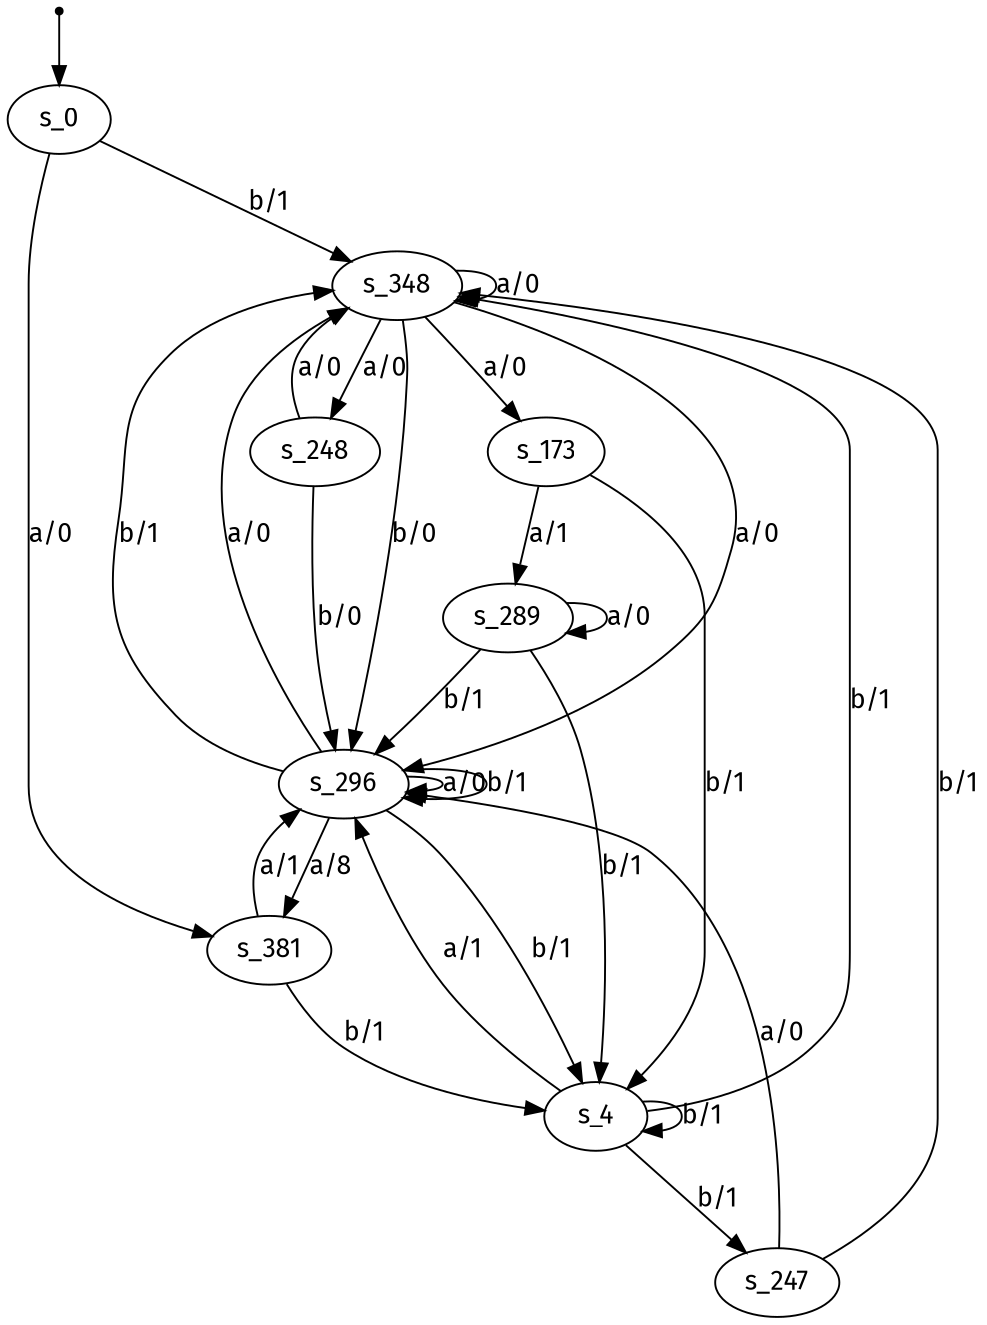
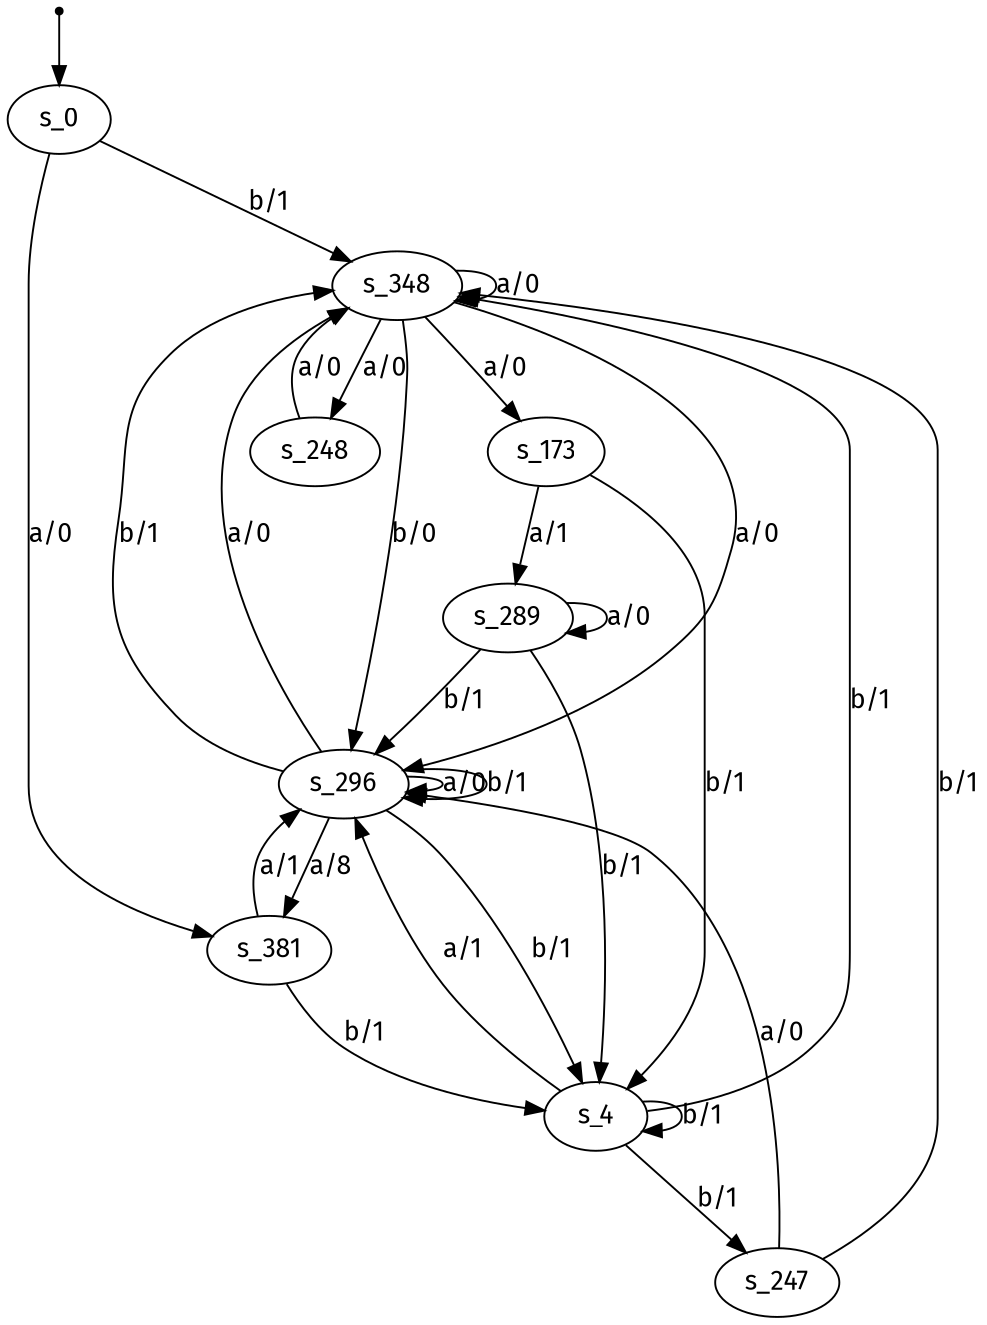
edge "s_248" -> "s_296": removed, label "b/0"
